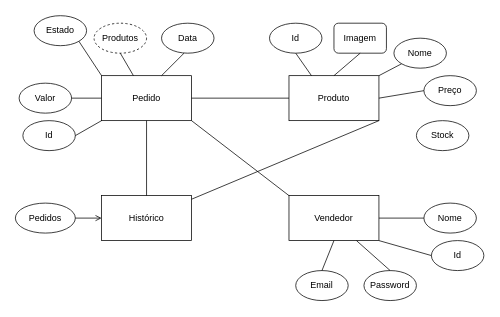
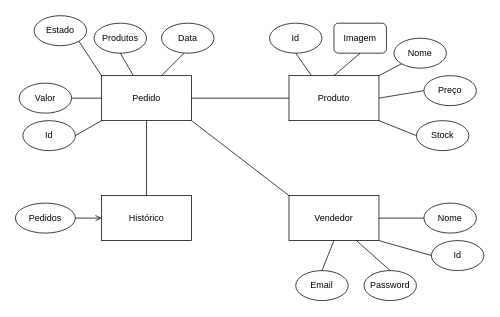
node "Produtos": style dashed -> solid
edge "Produto" -- "Histórico": now "Produto" -- "Stock"
